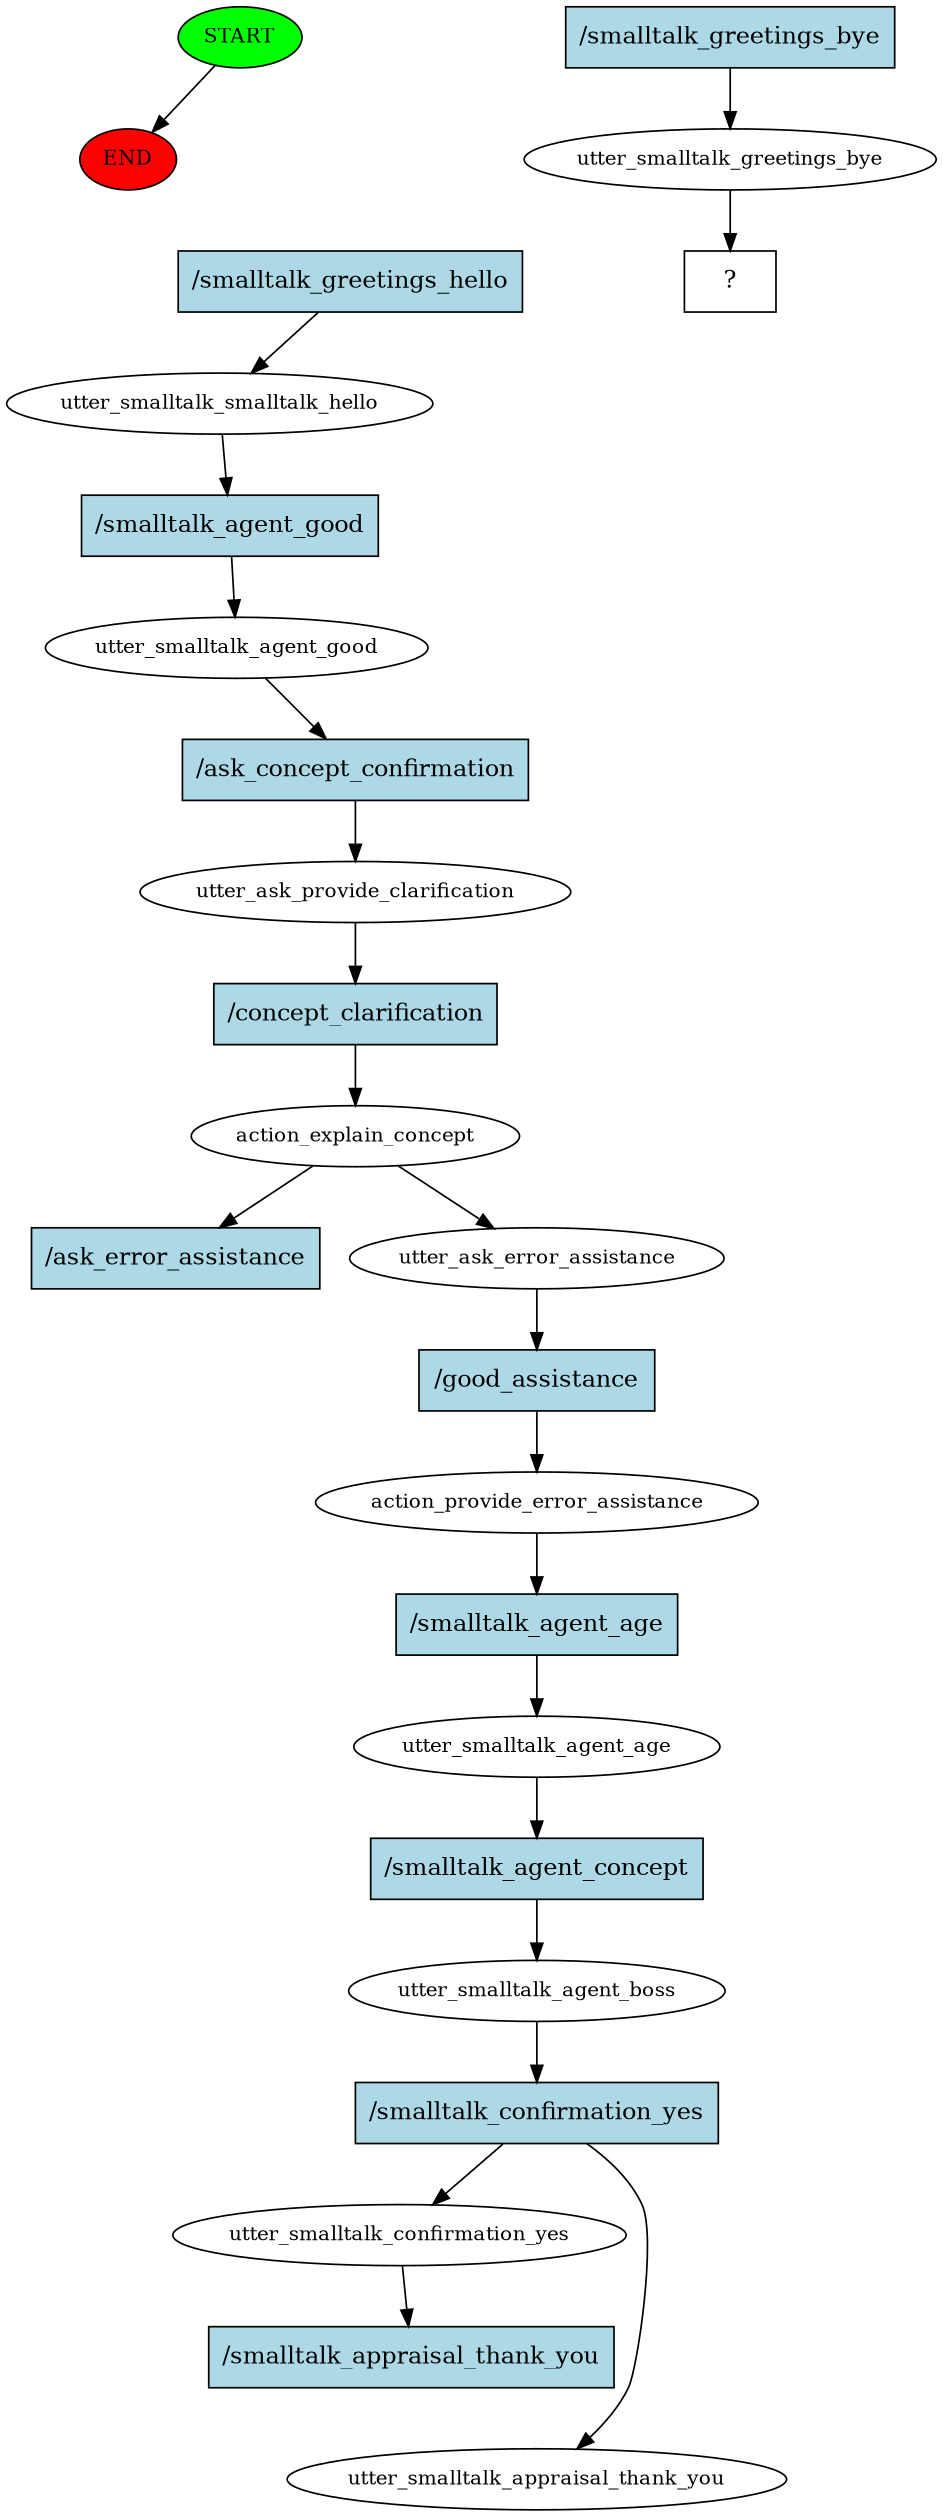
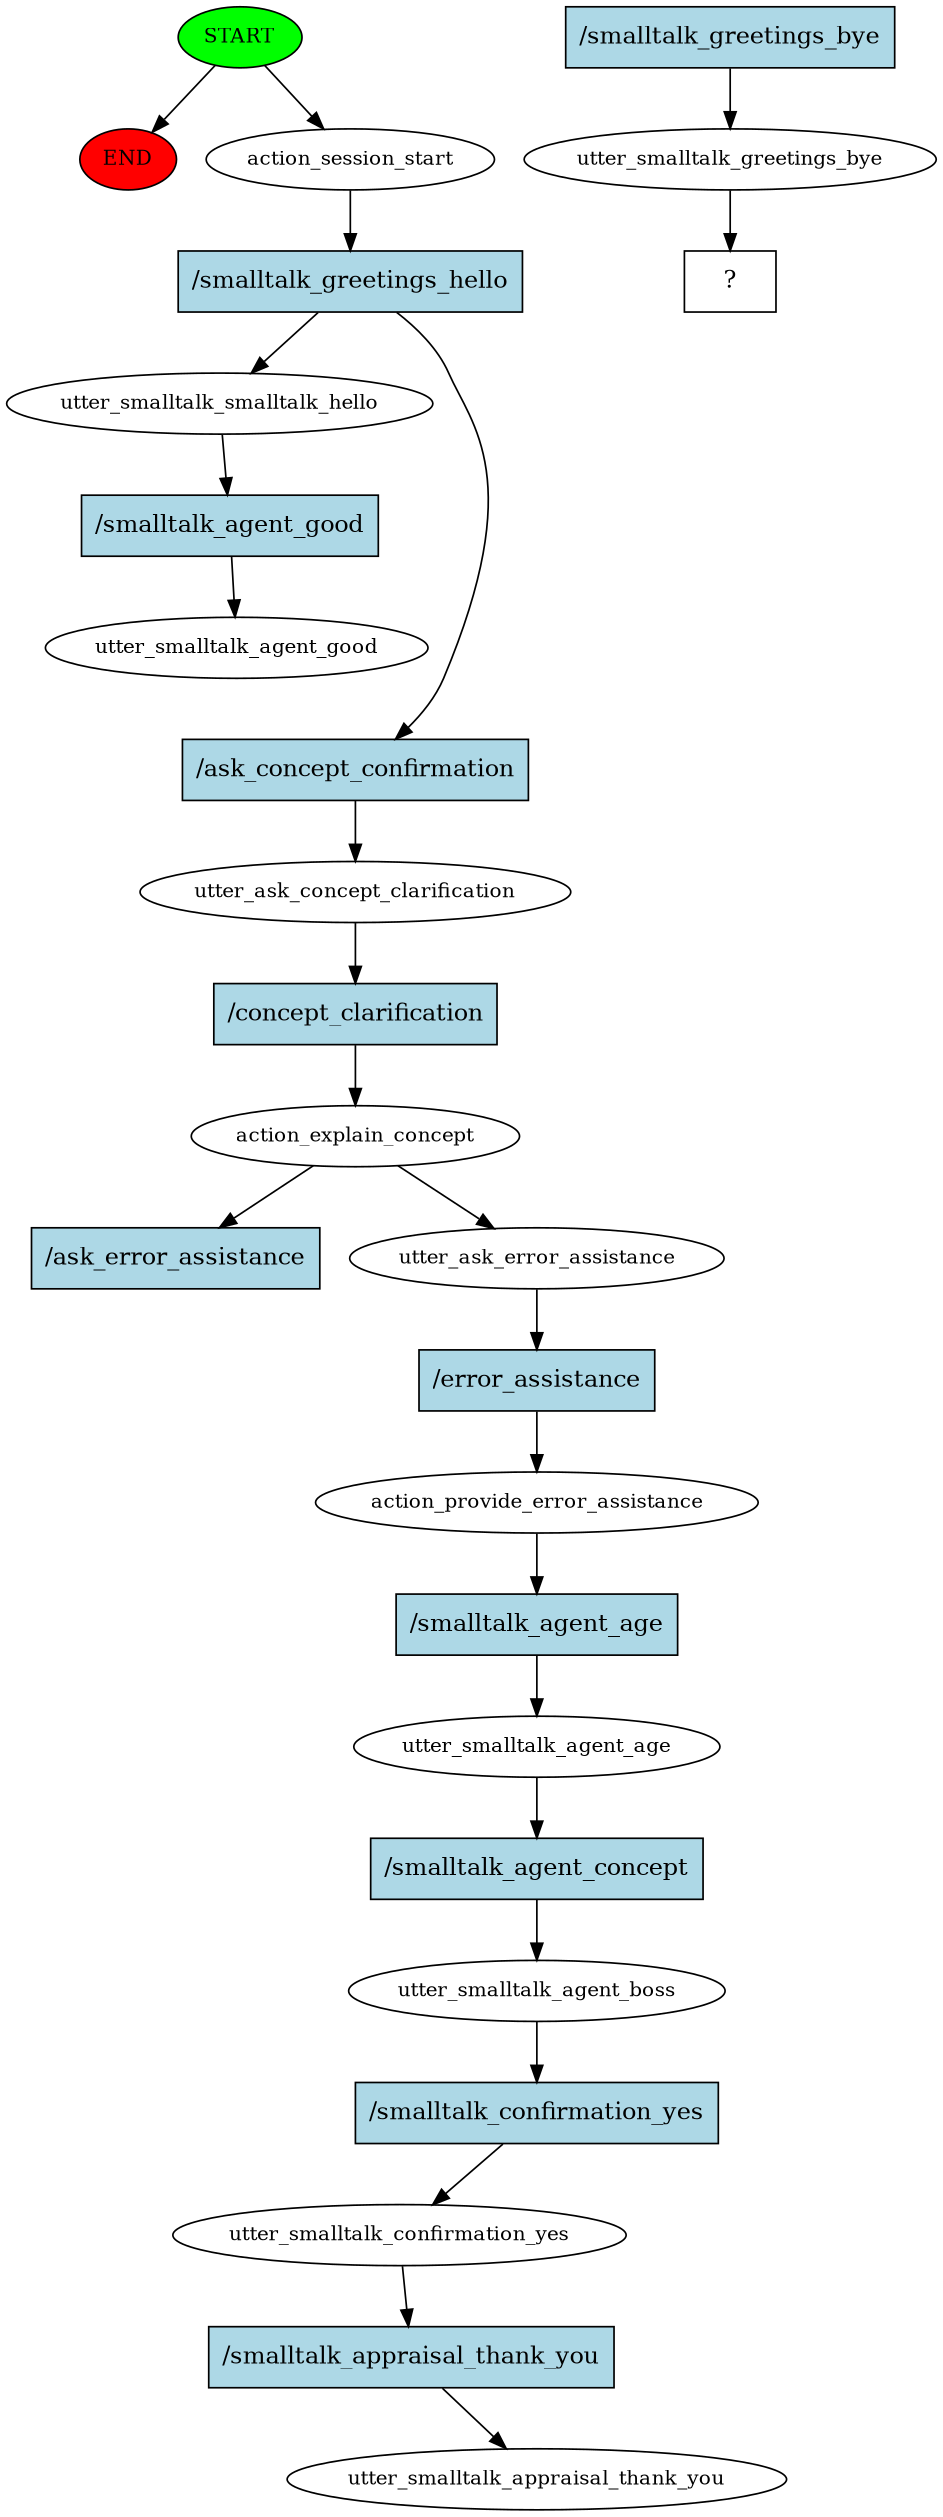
node "action_session_start": added
edge "utter_smalltalk_agent_good" -> "/ask_concept_confirmation": now "/smalltalk_greetings_hello" -> "/ask_concept_confirmation"
node "utter_ask_provide_clarification": label "utter_ask_provide_clarification" -> "utter_ask_concept_clarification"
node "/good_assistance": label "/good_assistance" -> "/error_assistance"
edge "/smalltalk_confirmation_yes" -> "utter_smalltalk_appraisal_thank_you": now "/smalltalk_appraisal_thank_you" -> "utter_smalltalk_appraisal_thank_you"
